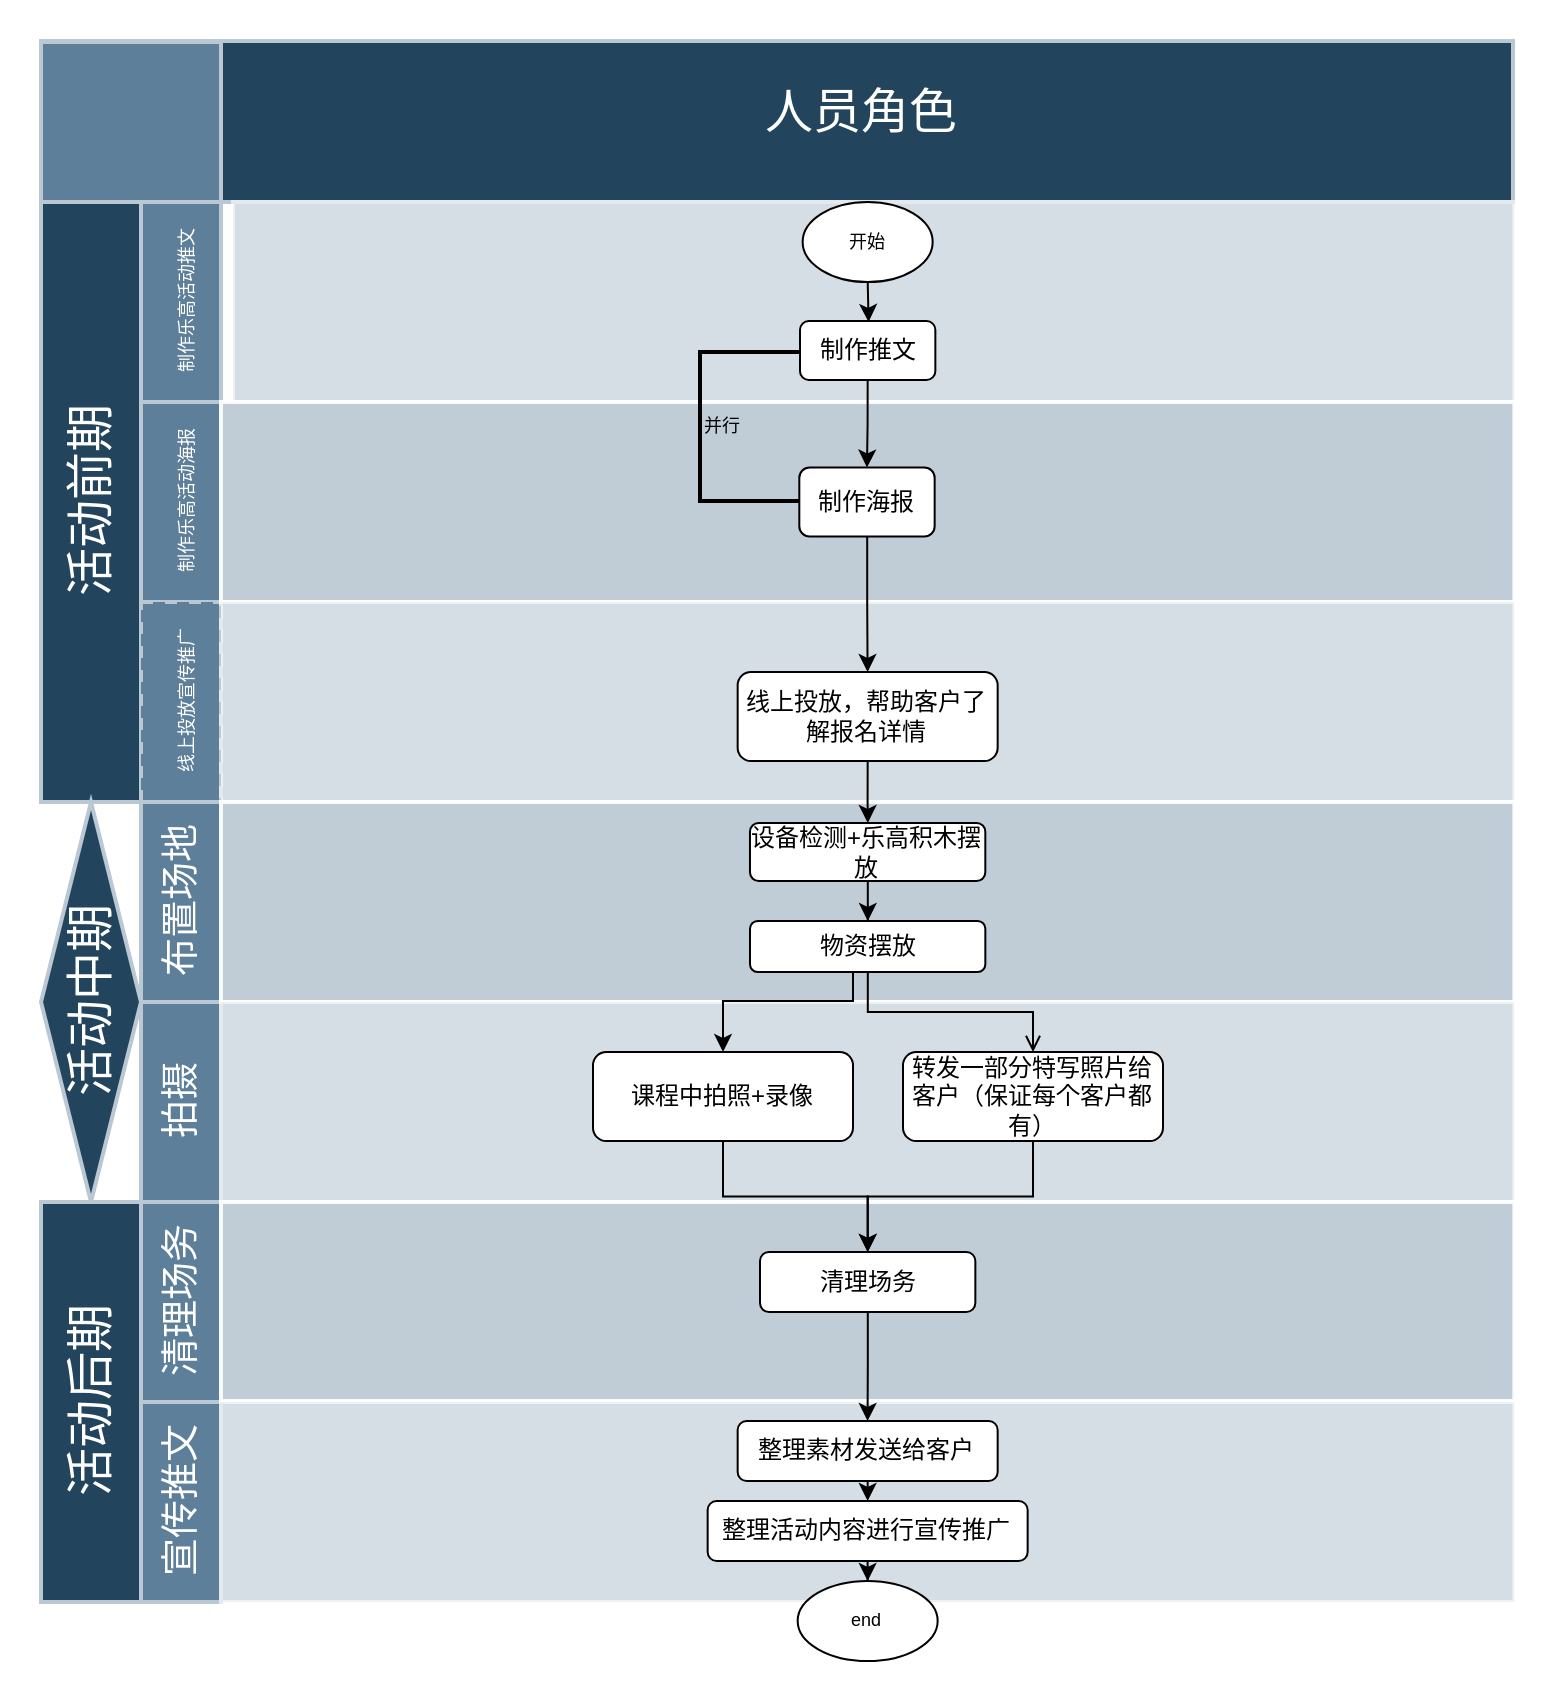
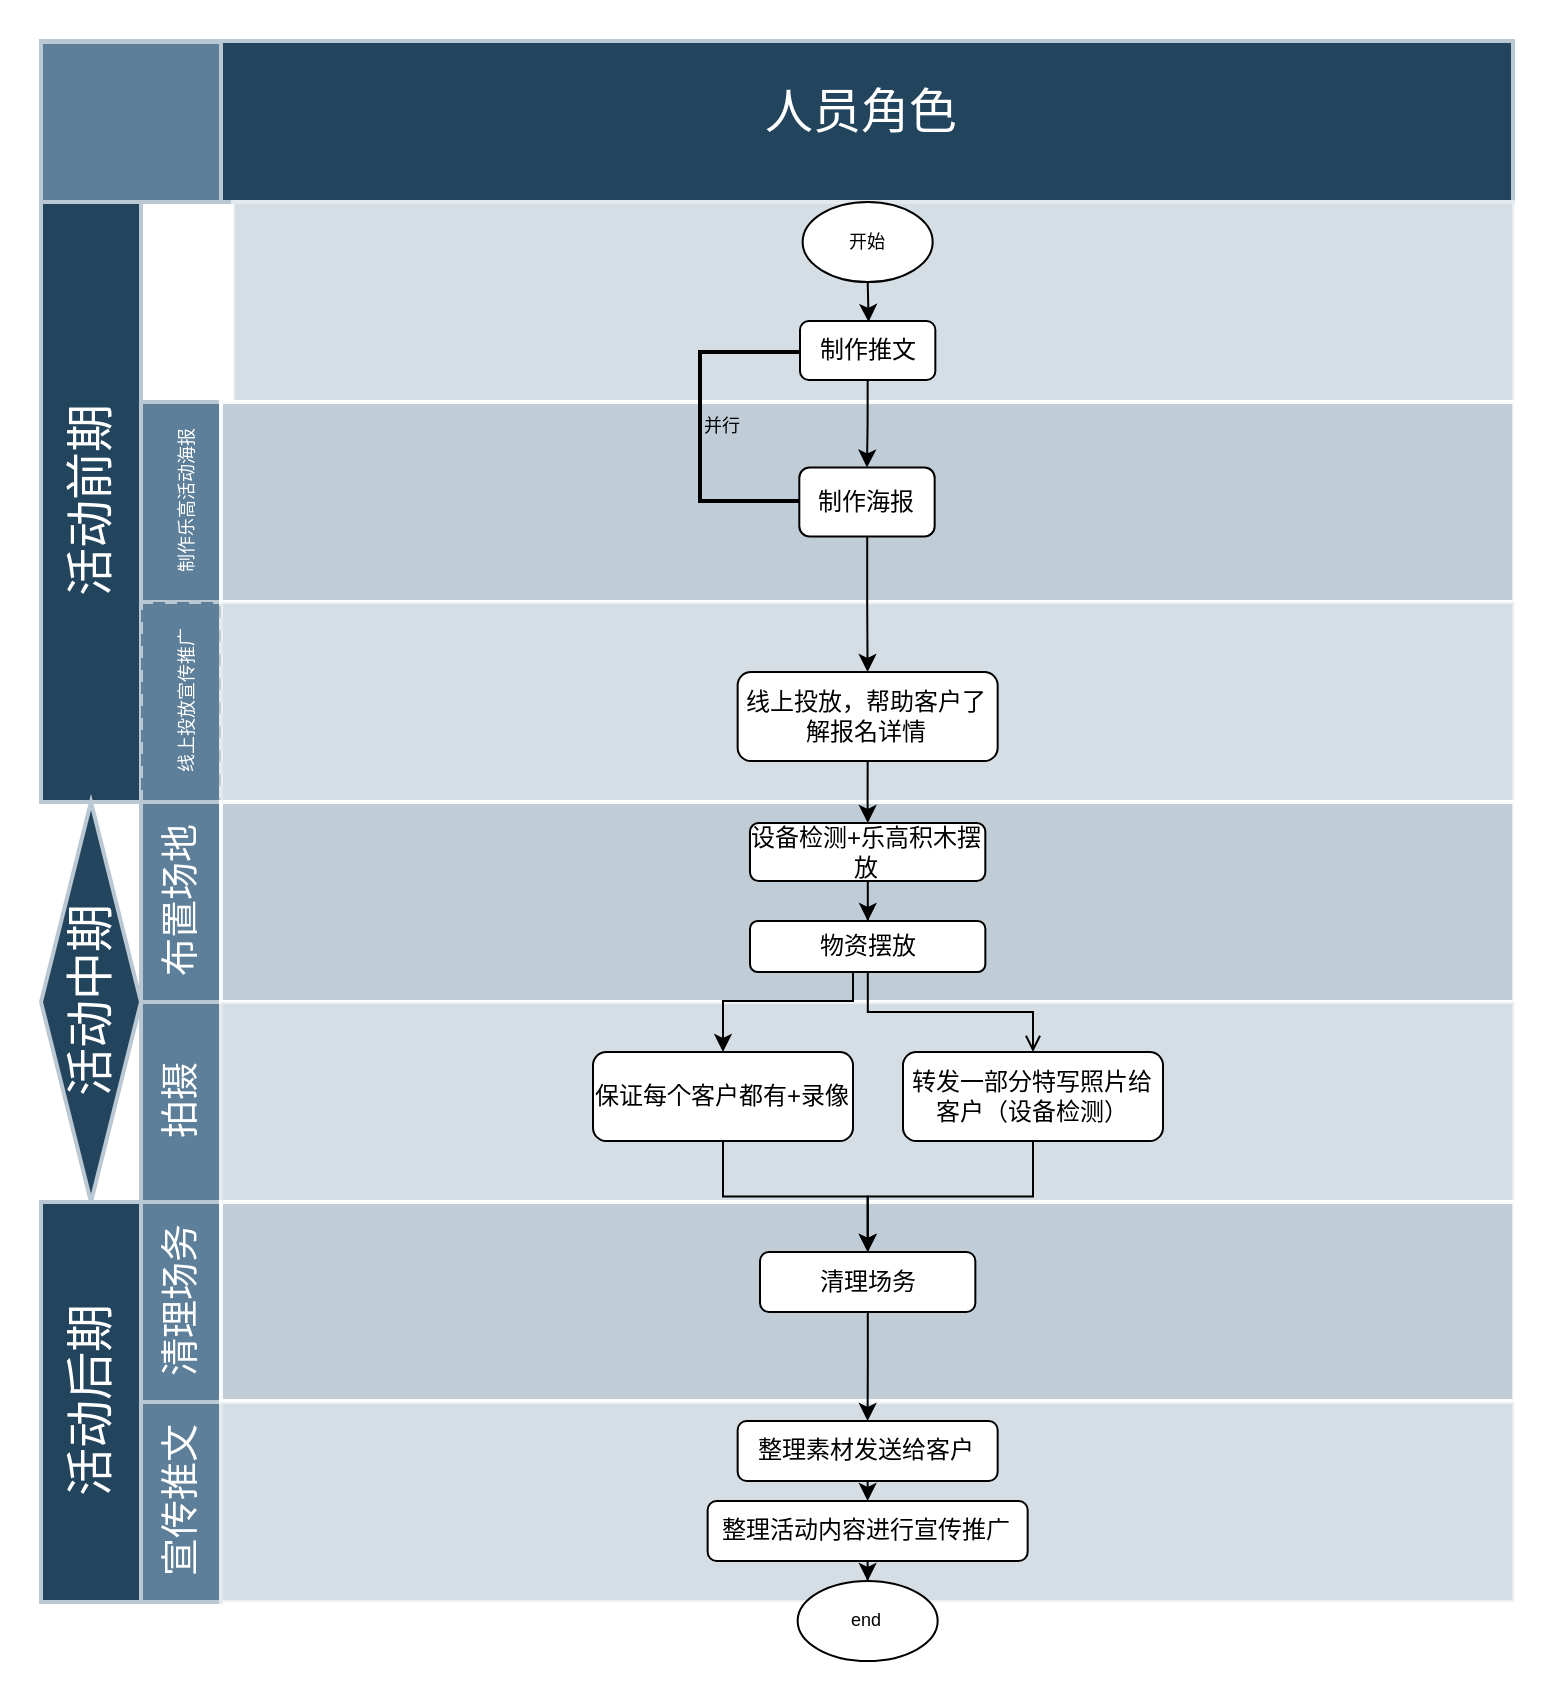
node "制作乐高活动推文": removed
node "课程中拍照+录像": label "课程中拍照+录像" -> "保证每个客户都有+录像"
node "转发一部分特写照片给客户（保证每个客户都有）": label "转发一部分特写照片给客户（保证每个客户都有）" -> "转发一部分特写照片给客户（设备检测）"
